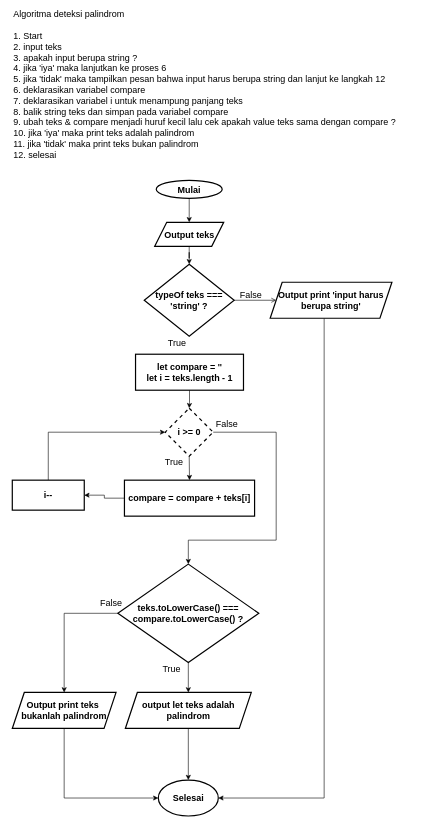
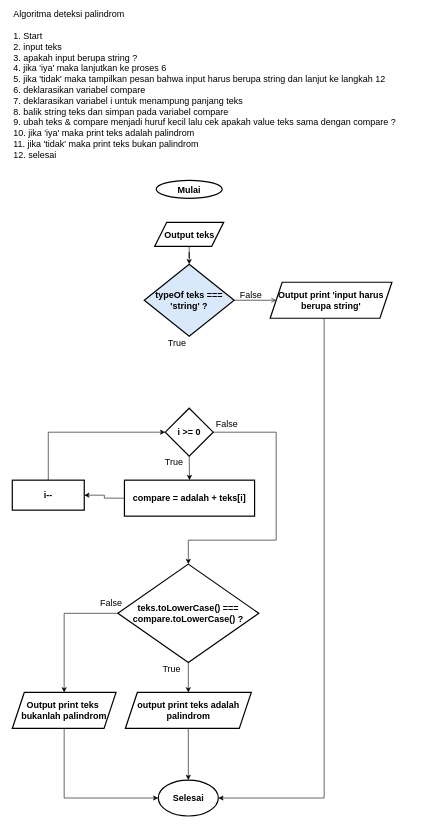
edge "Mulai" -> "Output teks": removed
node "typeOf teks === 'string' ?": fillcolor #ffffff -> #dae8fc
node "let compare = '' let i = teks.length - 1": removed
edge "let compare = '' let i = teks.length - 1" -> "i >= 0": removed
node "i >= 0": style dashed -> solid
node "compare = compare + teks[i]": label "compare = compare + teks[i]" -> "compare = adalah + teks[i]"
node "output let teks adalah palindrom": label "output let teks adalah palindrom" -> "output print teks adalah palindrom"
